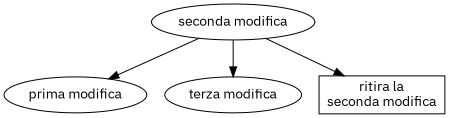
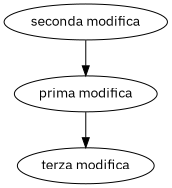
edge "seconda modifica" -> "terza modifica": now "prima modifica" -> "terza modifica"
node "ritira la seconda modifica": removed
